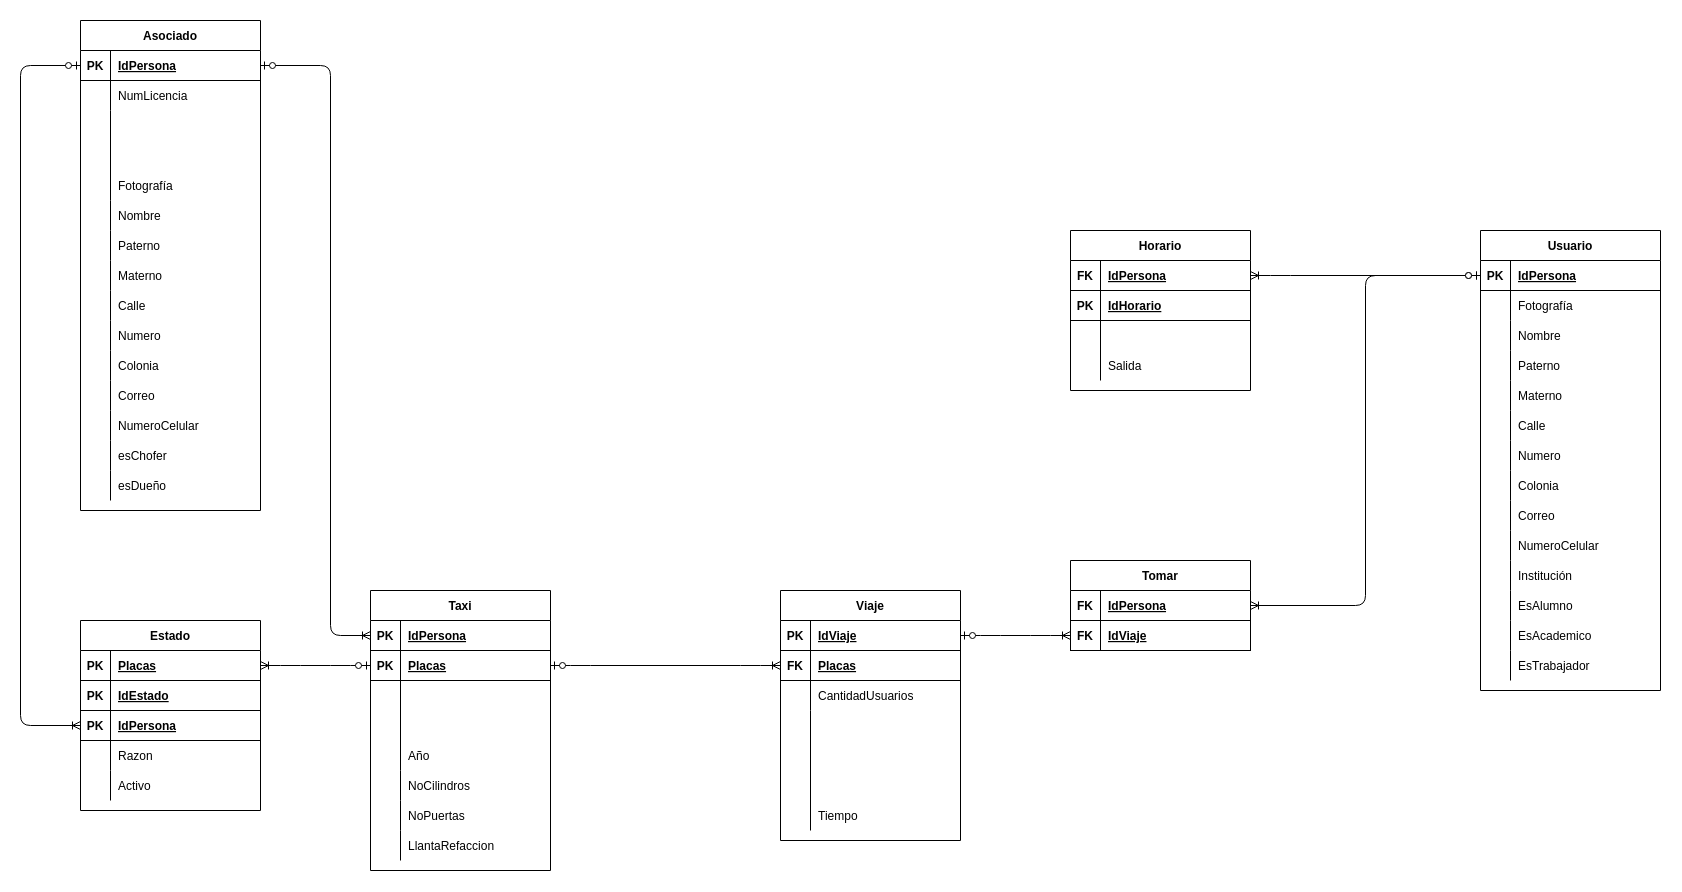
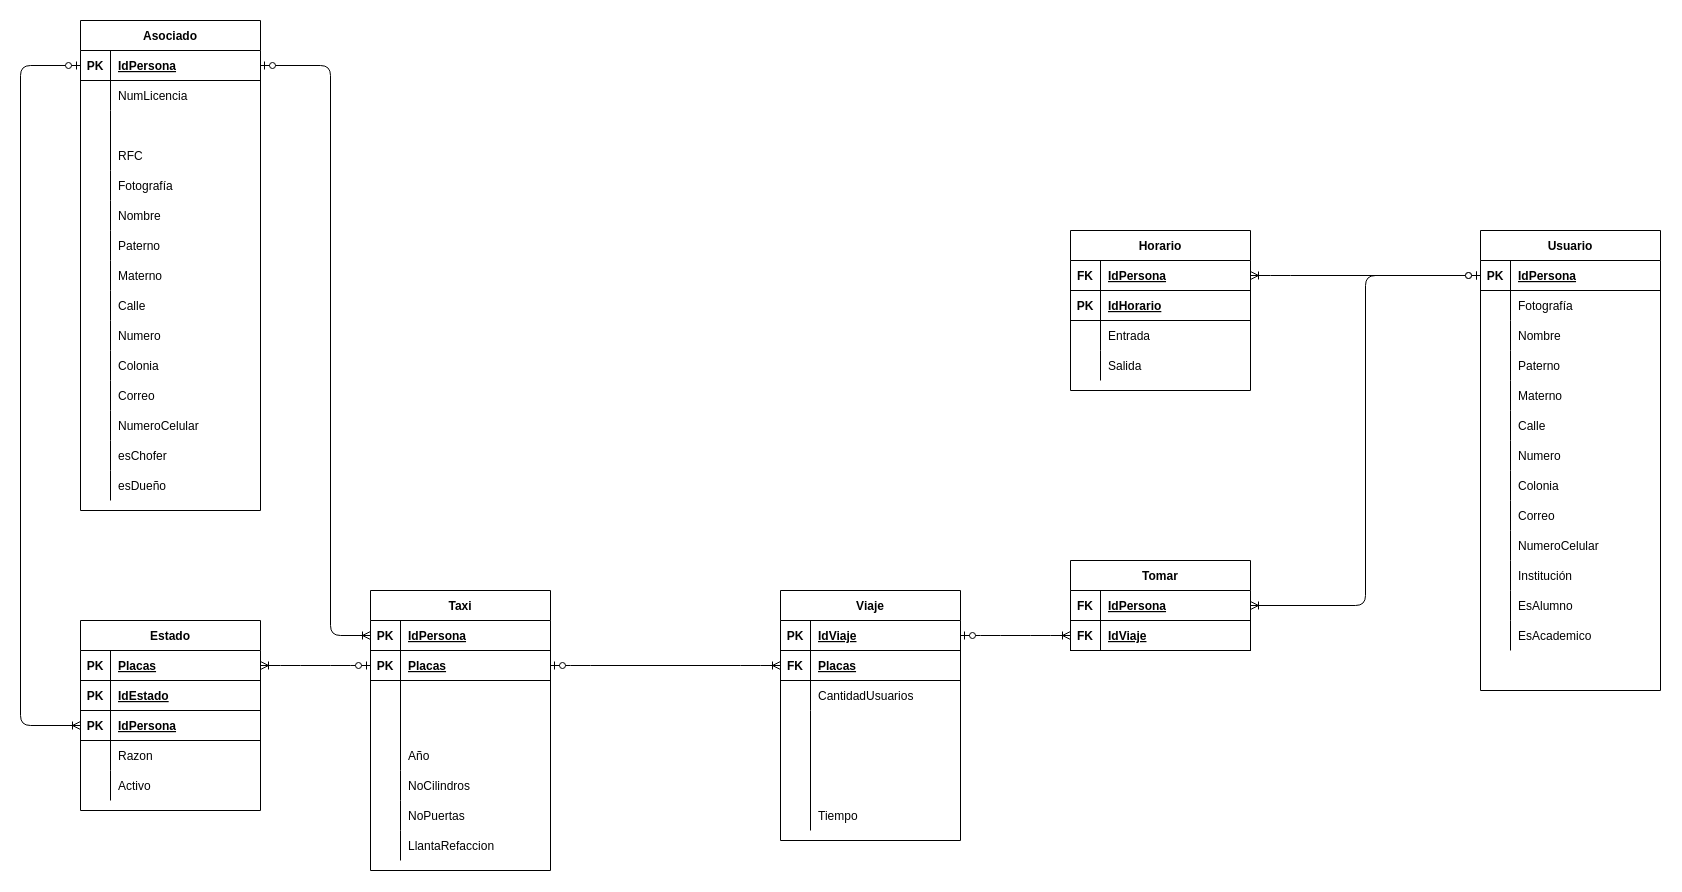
node "RFC": added
node "Entrada": added
node "EsTrabajador": removed
